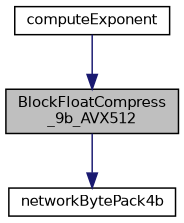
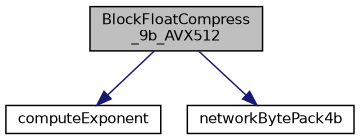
edge "computeExponent" -> "BlockFloatCompress _9b_AVX512": reversed
